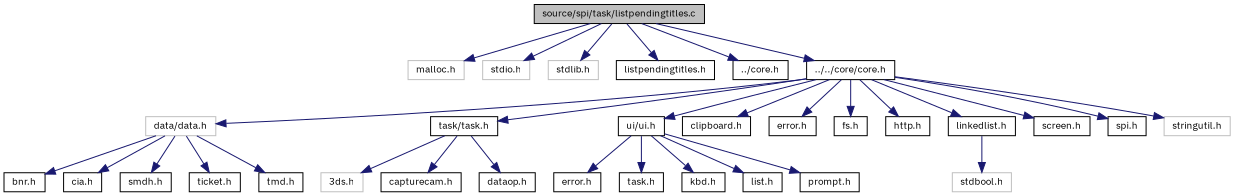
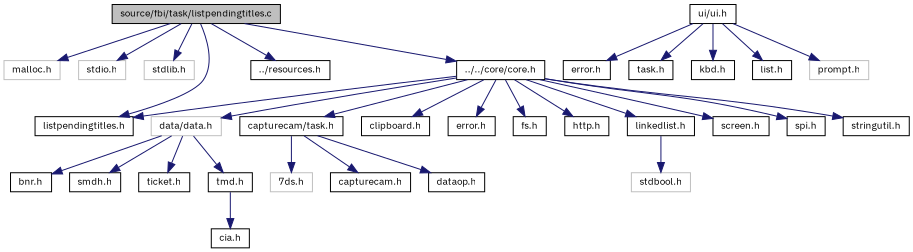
node "source/spi/task/listpendingtitles.c": label "source/spi/task/listpendingtitles.c" -> "source/fbi/task/listpendingtitles.c"
node "../core.h": label "../core.h" -> "../resources.h"
edge "../../core/core.h" -> "ui/ui.h": now "../../core/core.h" -> "listpendingtitles.h"
node "task/task.h": label "task/task.h" -> "capturecam/task.h"
node "stringutil.h": color grey75 -> black
edge "data/data.h" -> "cia.h": now "tmd.h" -> "cia.h"
node "3ds.h": label "3ds.h" -> "7ds.h"
node "prompt.h": color black -> grey75
